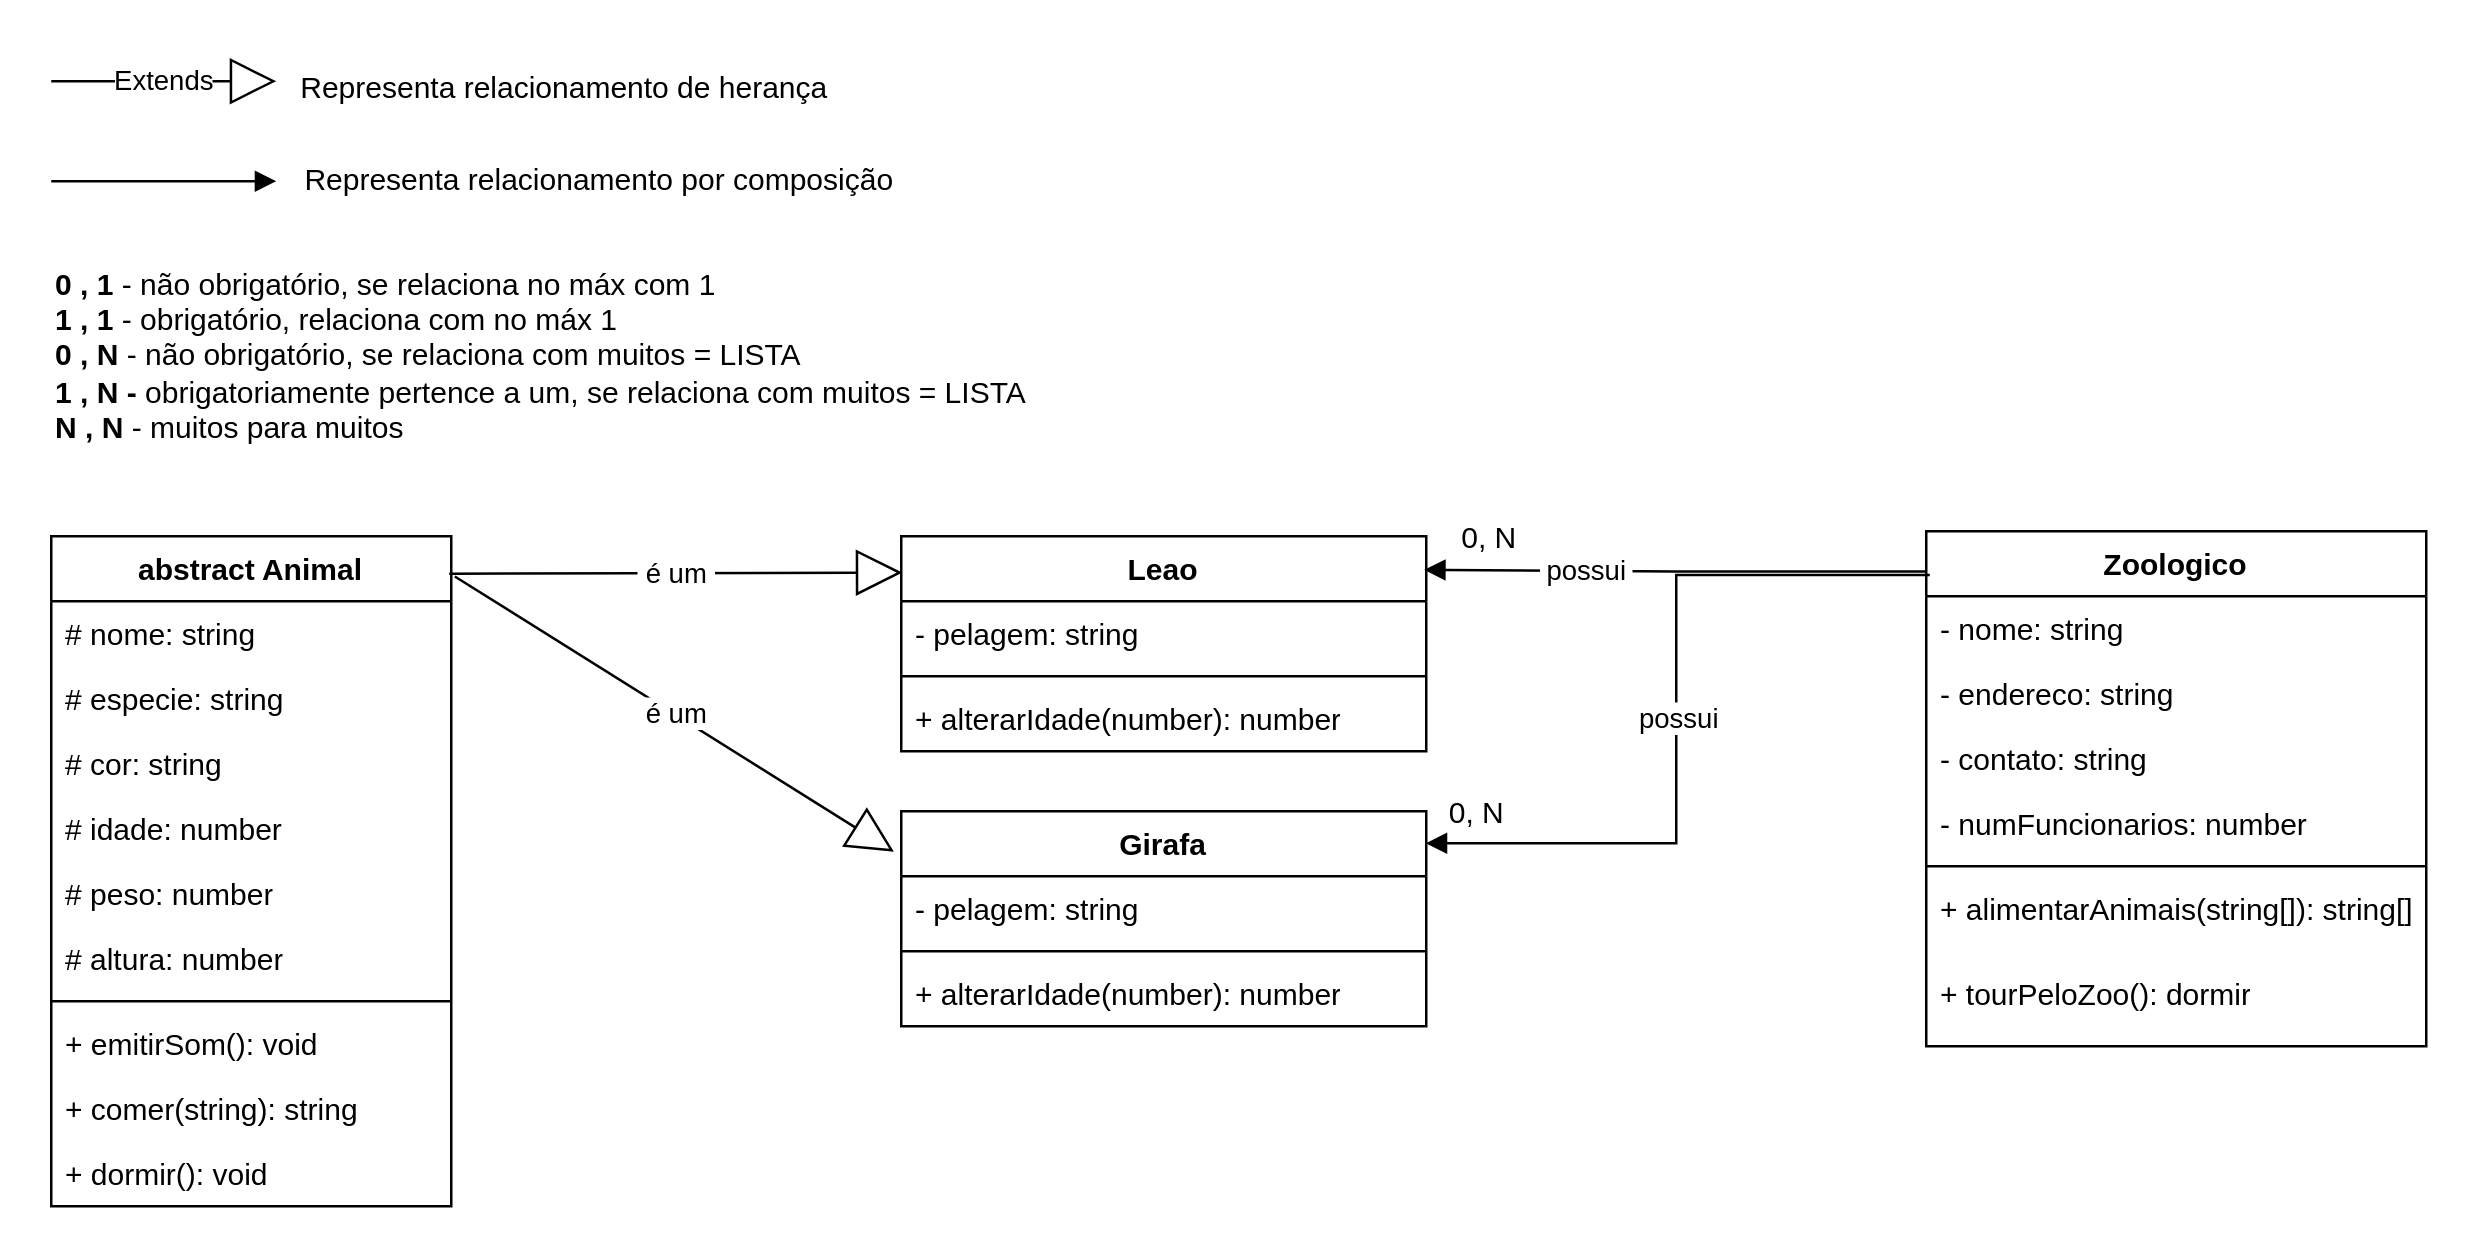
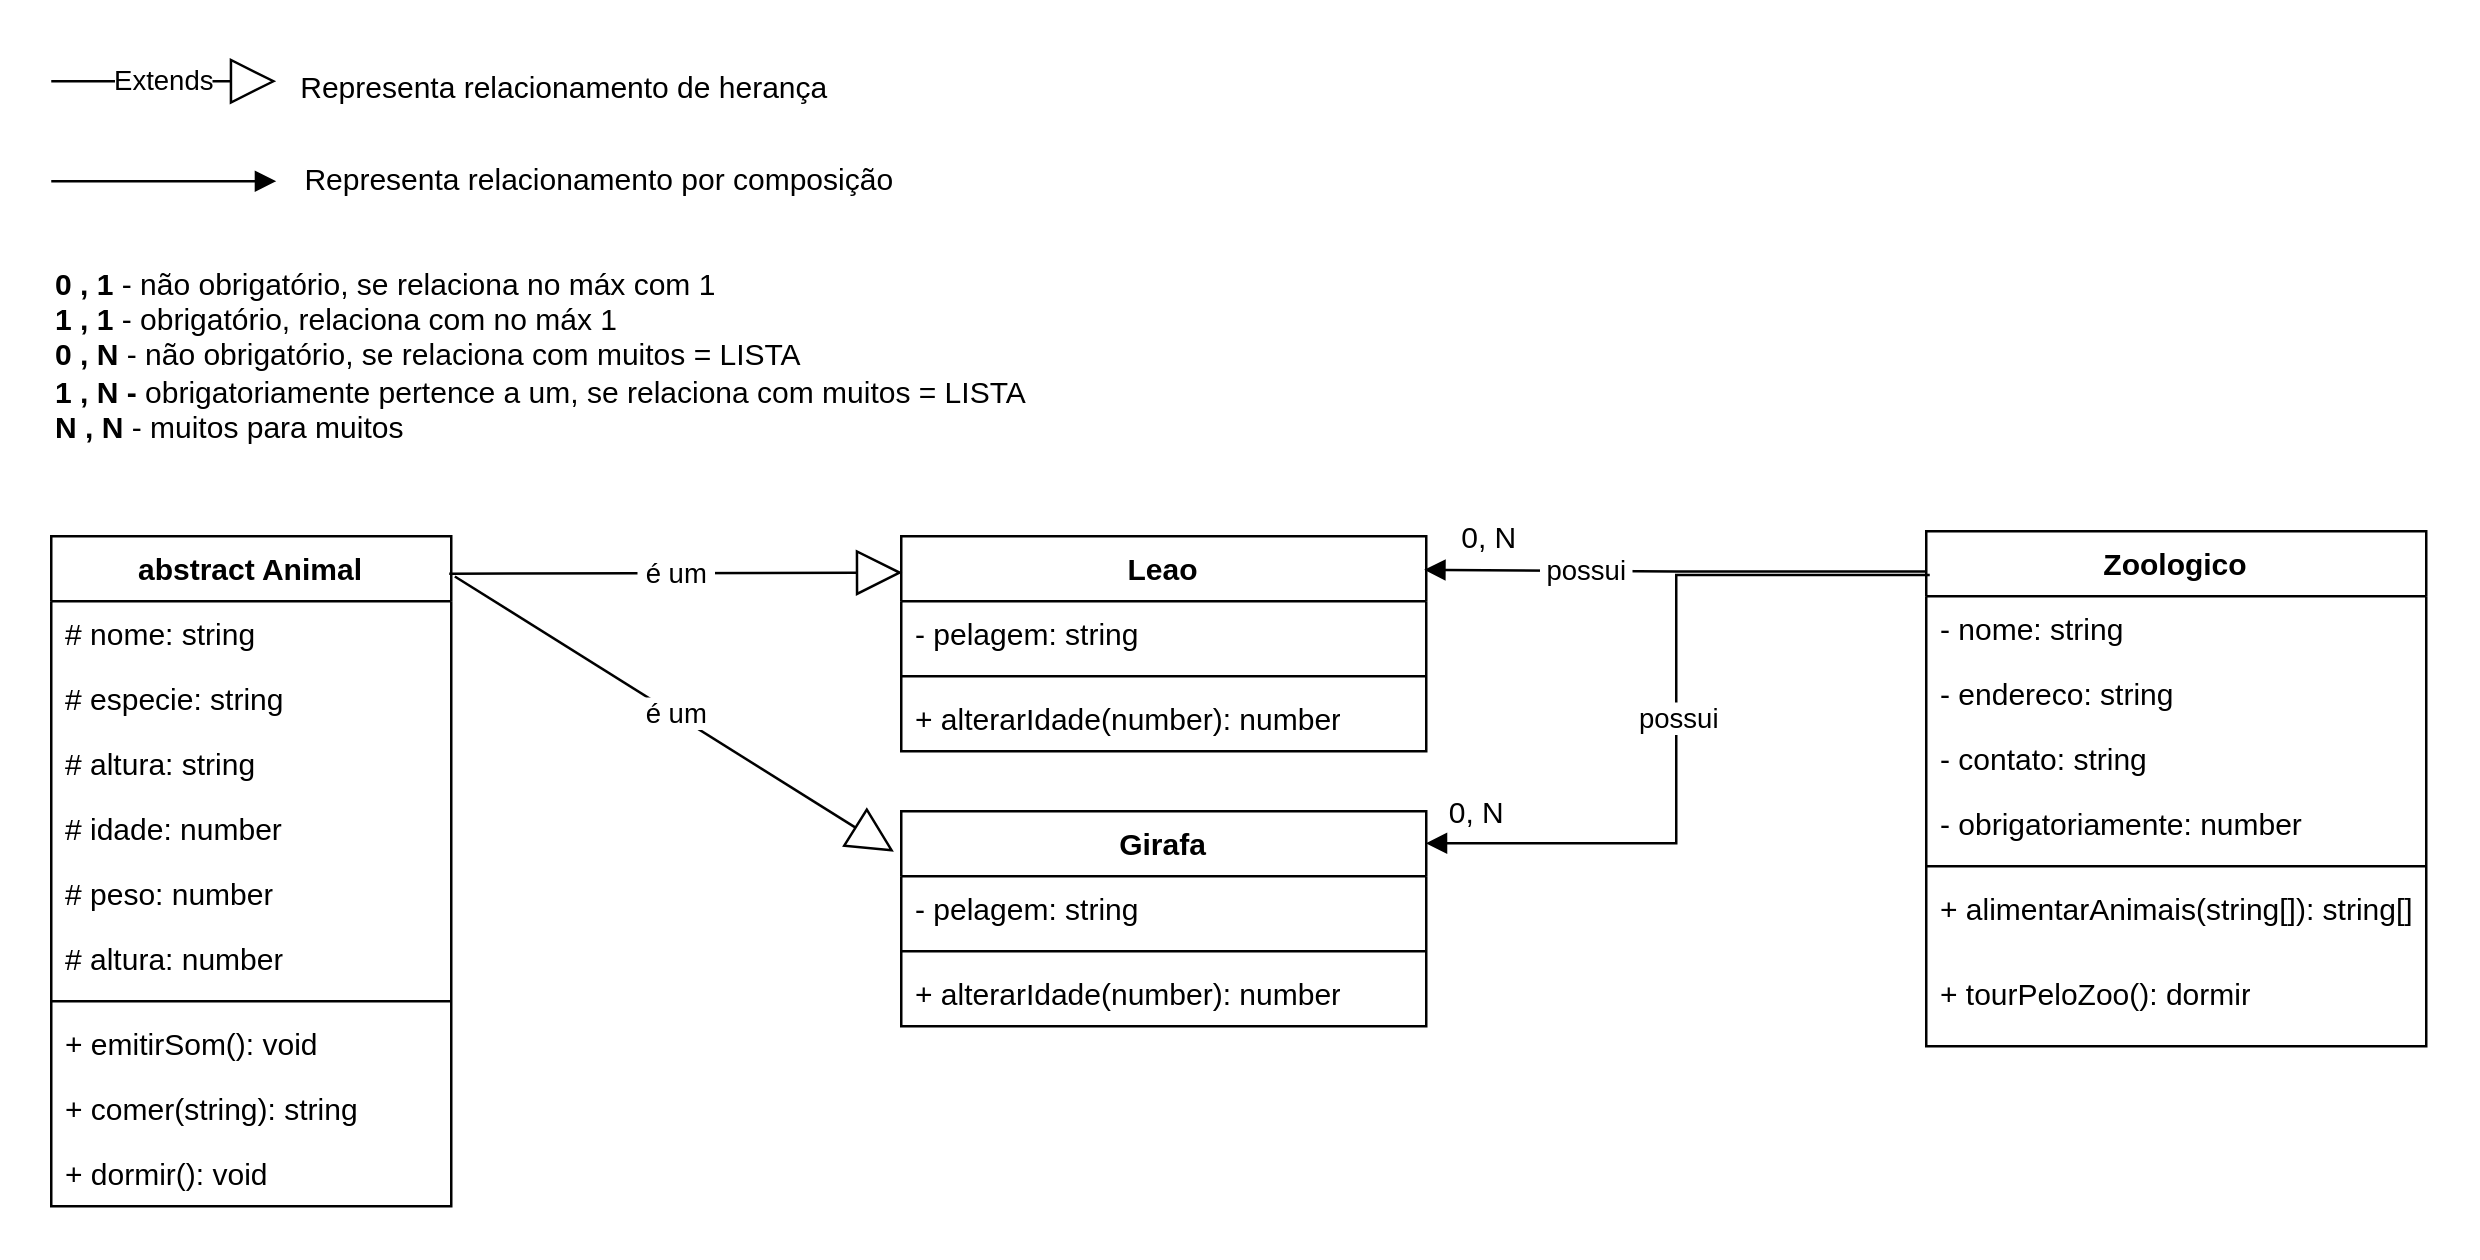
node "# cor: string": label "# cor: string" -> "# altura: string"
node "- numFuncionarios: number": label "- numFuncionarios: number" -> "- obrigatoriamente: number"
